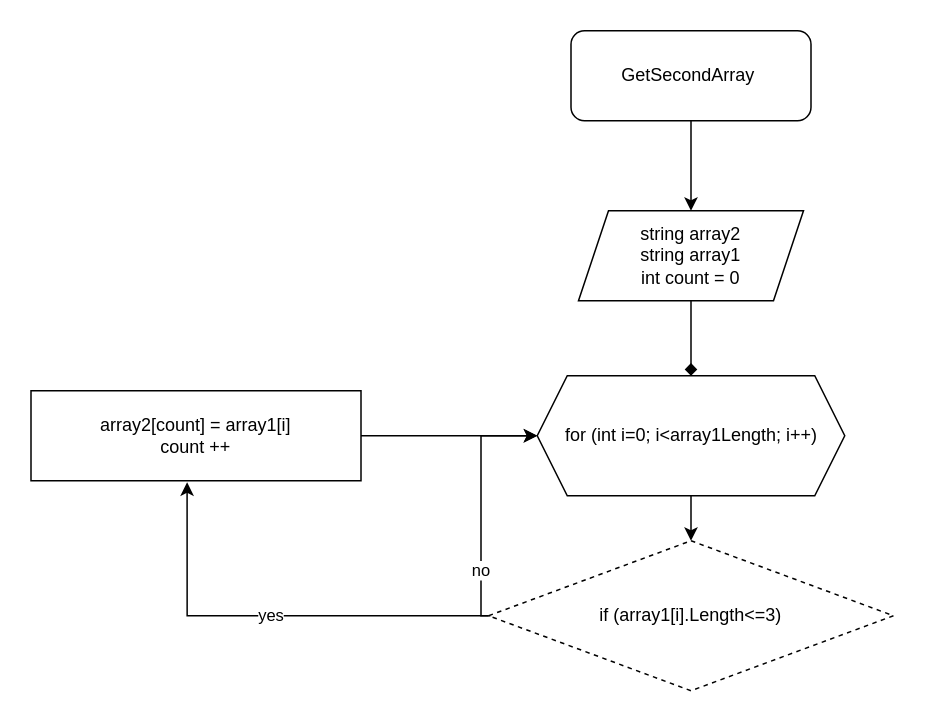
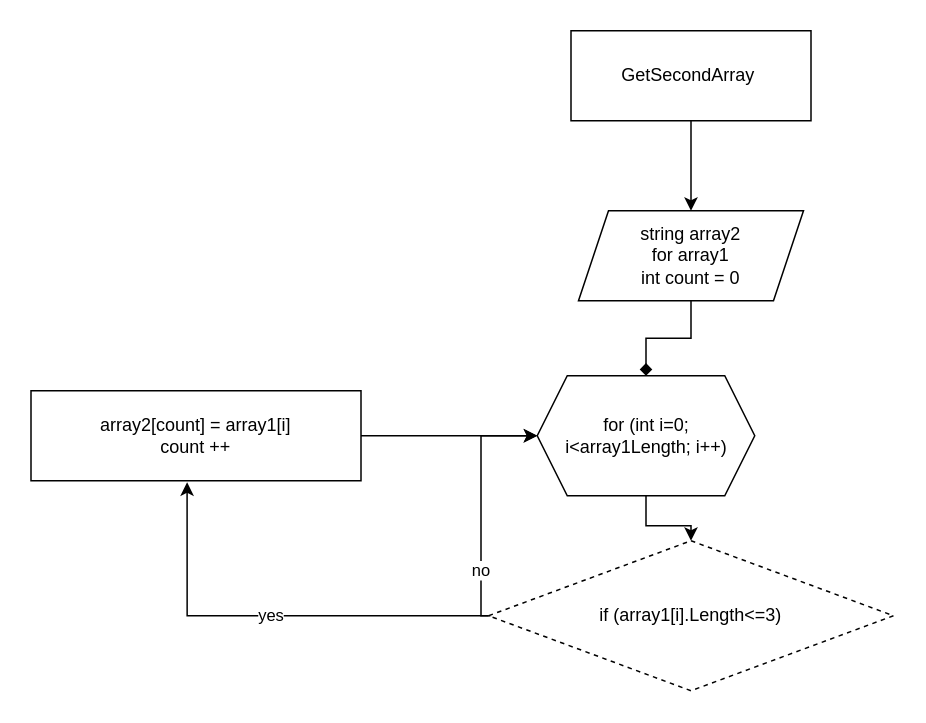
node "GetSecondArray": shape rounded rectangle -> rectangle
node "string array2 string array1 int count = 0": label "string array2 string array1 int count = 0" -> "string array2 for array1 int count = 0"
node "for (int i=0; i<array1Length; i++)": size 308x120 -> 218x120
